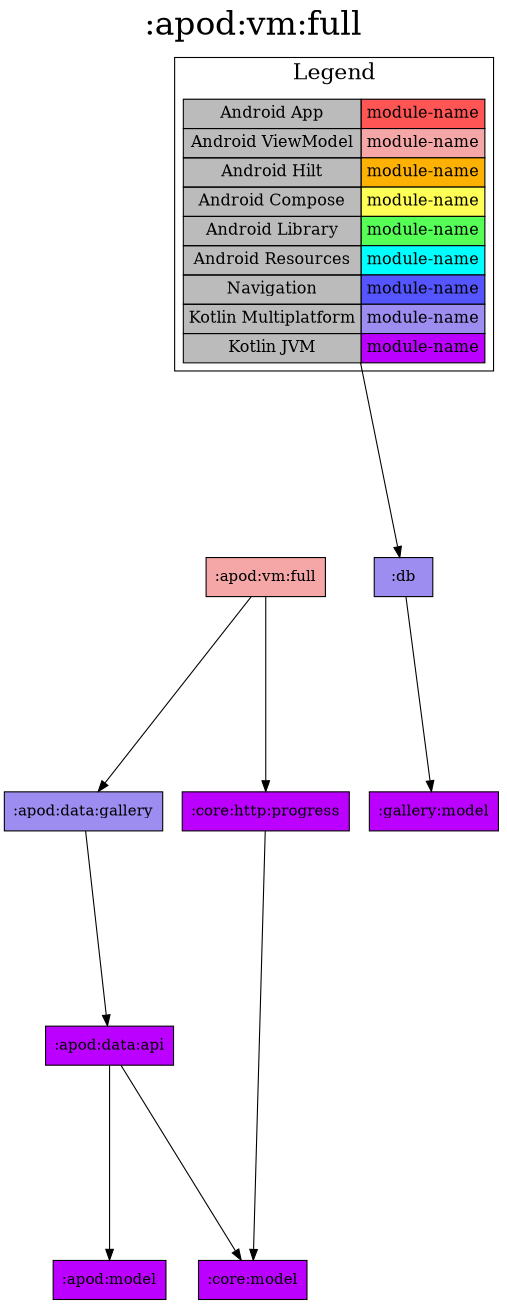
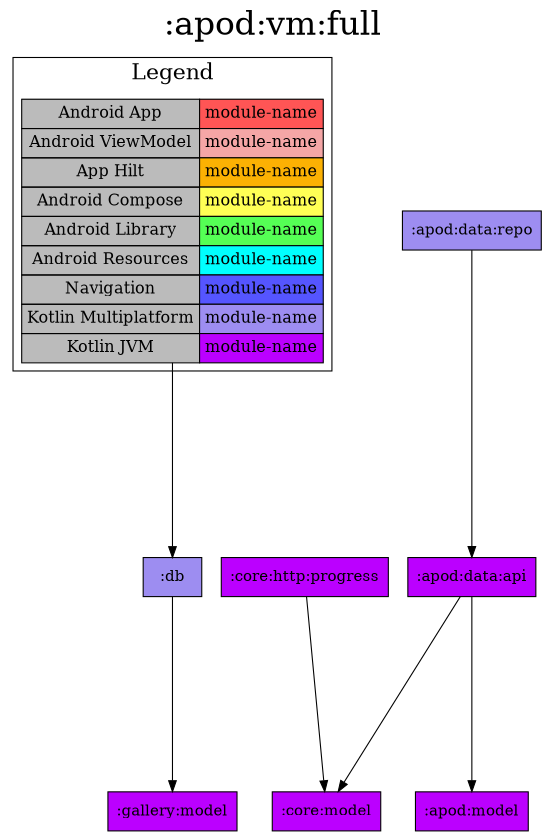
node "Android App": text "Android Hilt" -> "App Hilt"
node ":apod:vm:full": removed
node ":apod:data:gallery": label ":apod:data:gallery" -> ":apod:data:repo"
